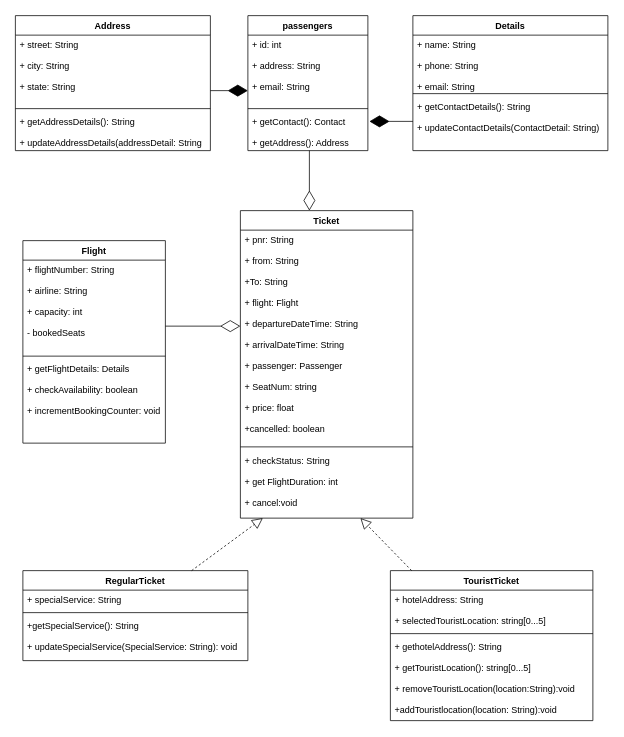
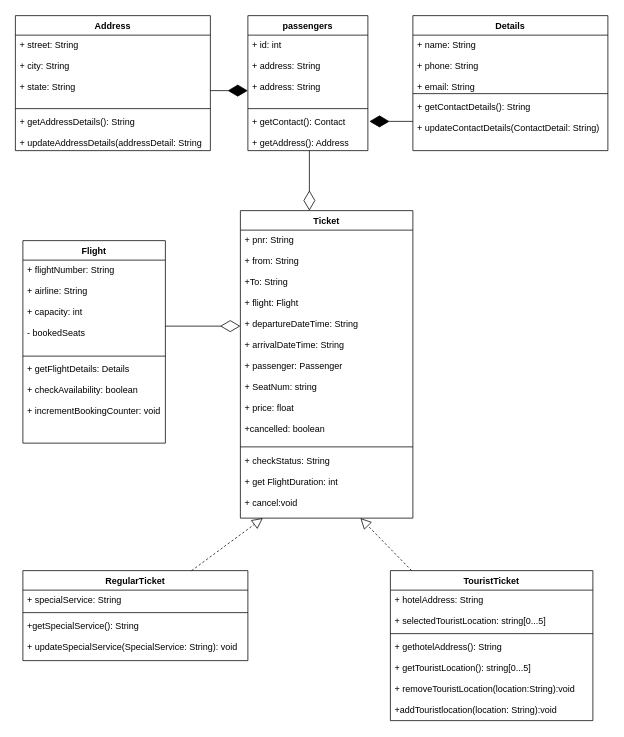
node "+ id: int + address: String + email: String": label "+ id: int + address: String + email: String" -> "+ id: int + address: String + address: String"
